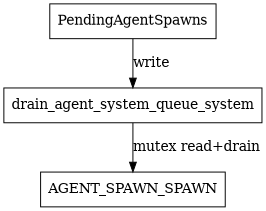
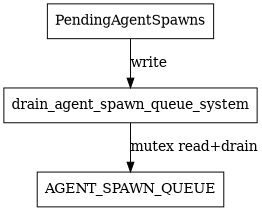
node "drain_agent_system_queue_system": label "drain_agent_system_queue_system" -> "drain_agent_spawn_queue_system"
node "AGENT_SPAWN_SPAWN": label "AGENT_SPAWN_SPAWN" -> "AGENT_SPAWN_QUEUE"
